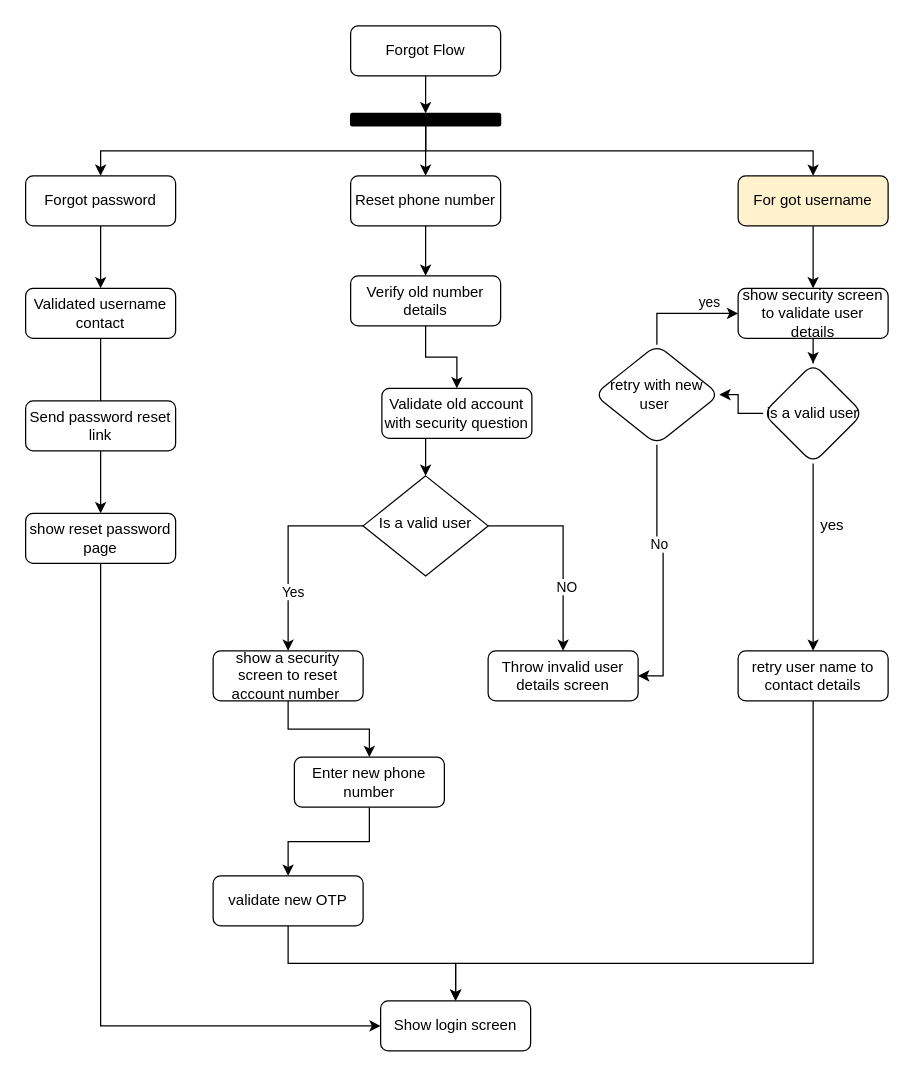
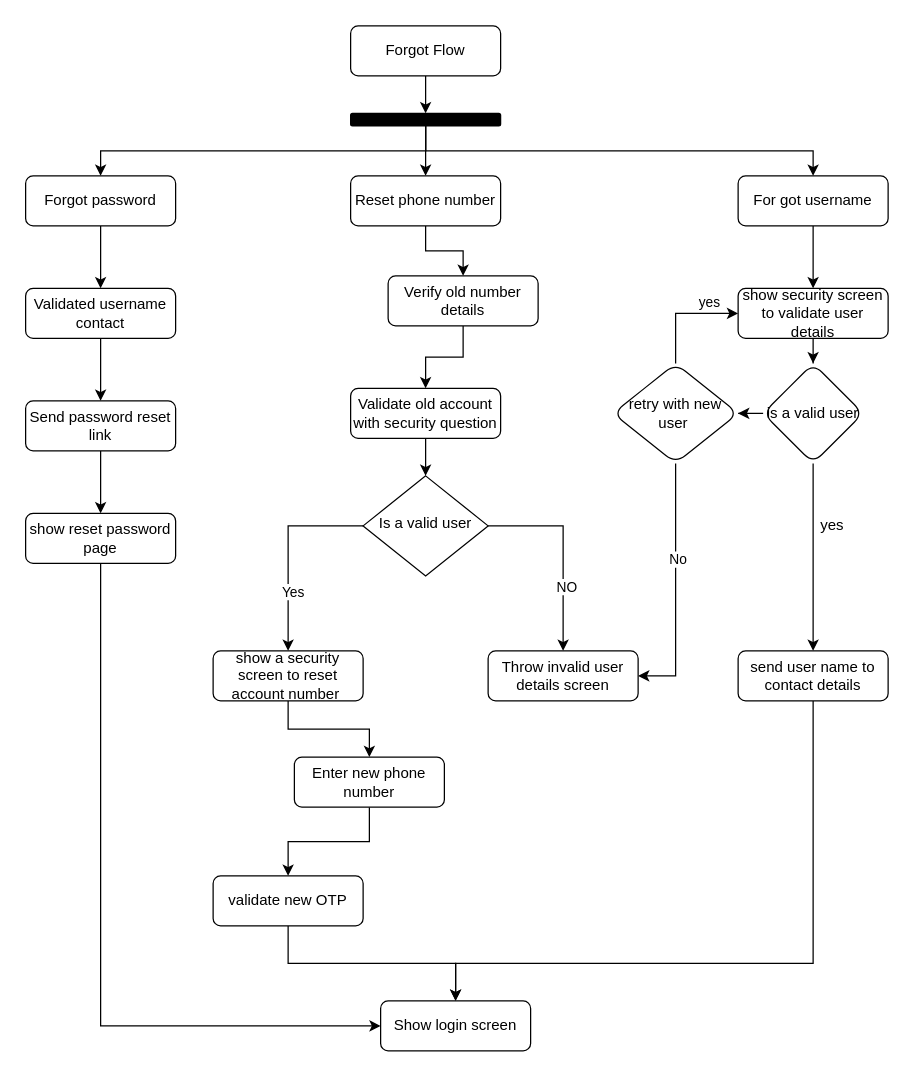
node "For got username": fillcolor #fff2cc -> #ffffff
node "Verify old number details": moved (426, 301) -> (463, 301)
edge "Validated username contact" -- "Send password reset link": arrowhead none -> classic
node "retry with new user": moved (657, 394) -> (676, 413)
node "Validate old account with security question": moved (457, 413) -> (426, 413)
node "retry user name to contact details": label "retry user name to contact details" -> "send user name to contact details"
